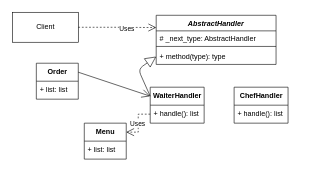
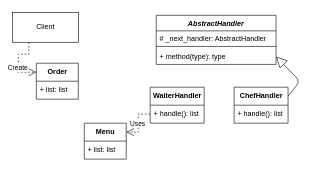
edge "Client" -> "AbstractHandler": removed, label "Uses"
node "# _next_type: AbstractHandler": label "# _next_type: AbstractHandler" -> "# _next_handler: AbstractHandler"
edge "Client" -> "Order": added, label "Create"
edge "WaiterHandler" -> "+ method(type): type": removed
edge "ChefHandler" -> "+ method(type): type": added
edge "Order" -> "WaiterHandler": removed
